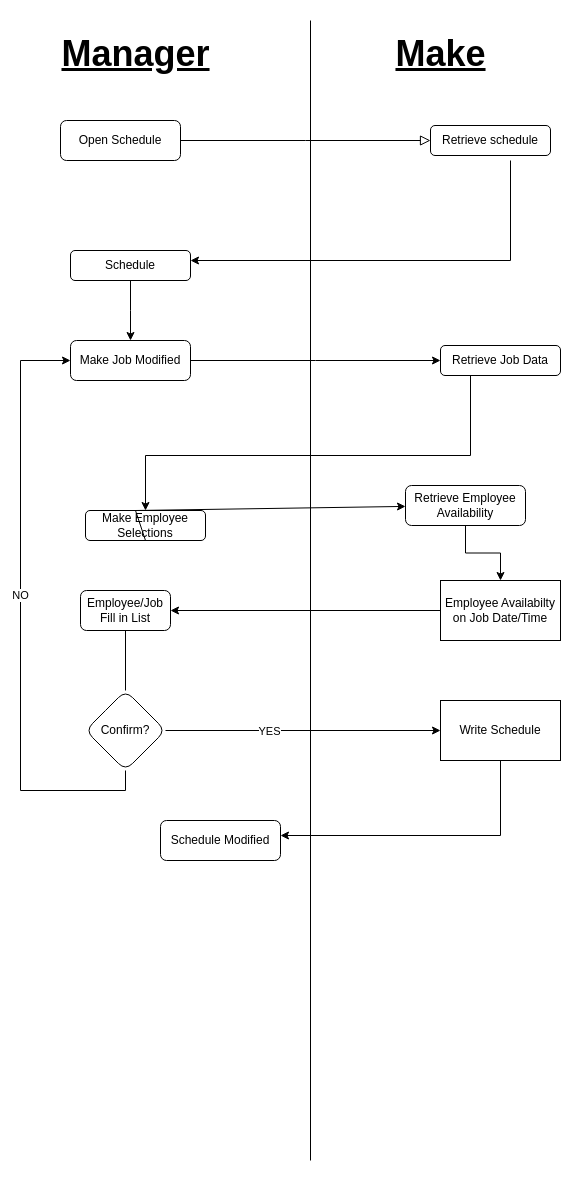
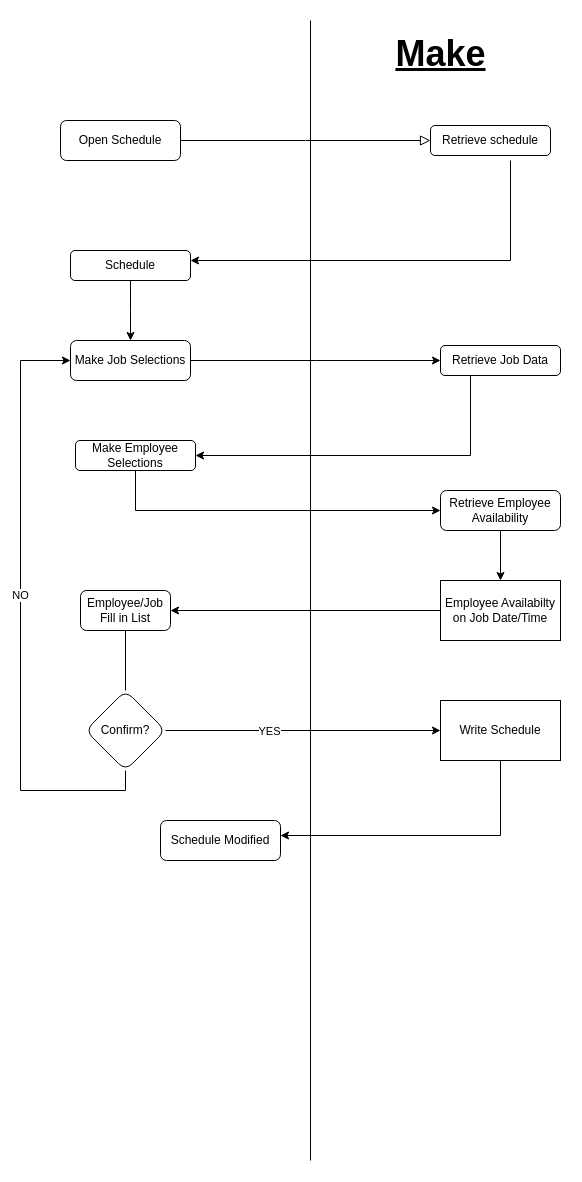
node "Manager": removed
node "Make Job Modified": label "Make Job Modified" -> "Make Job Selections"
node "Retrieve Employee Availability": moved (466, 506) -> (501, 511)
node "Make Employee Selections": moved (146, 526) -> (136, 456)
